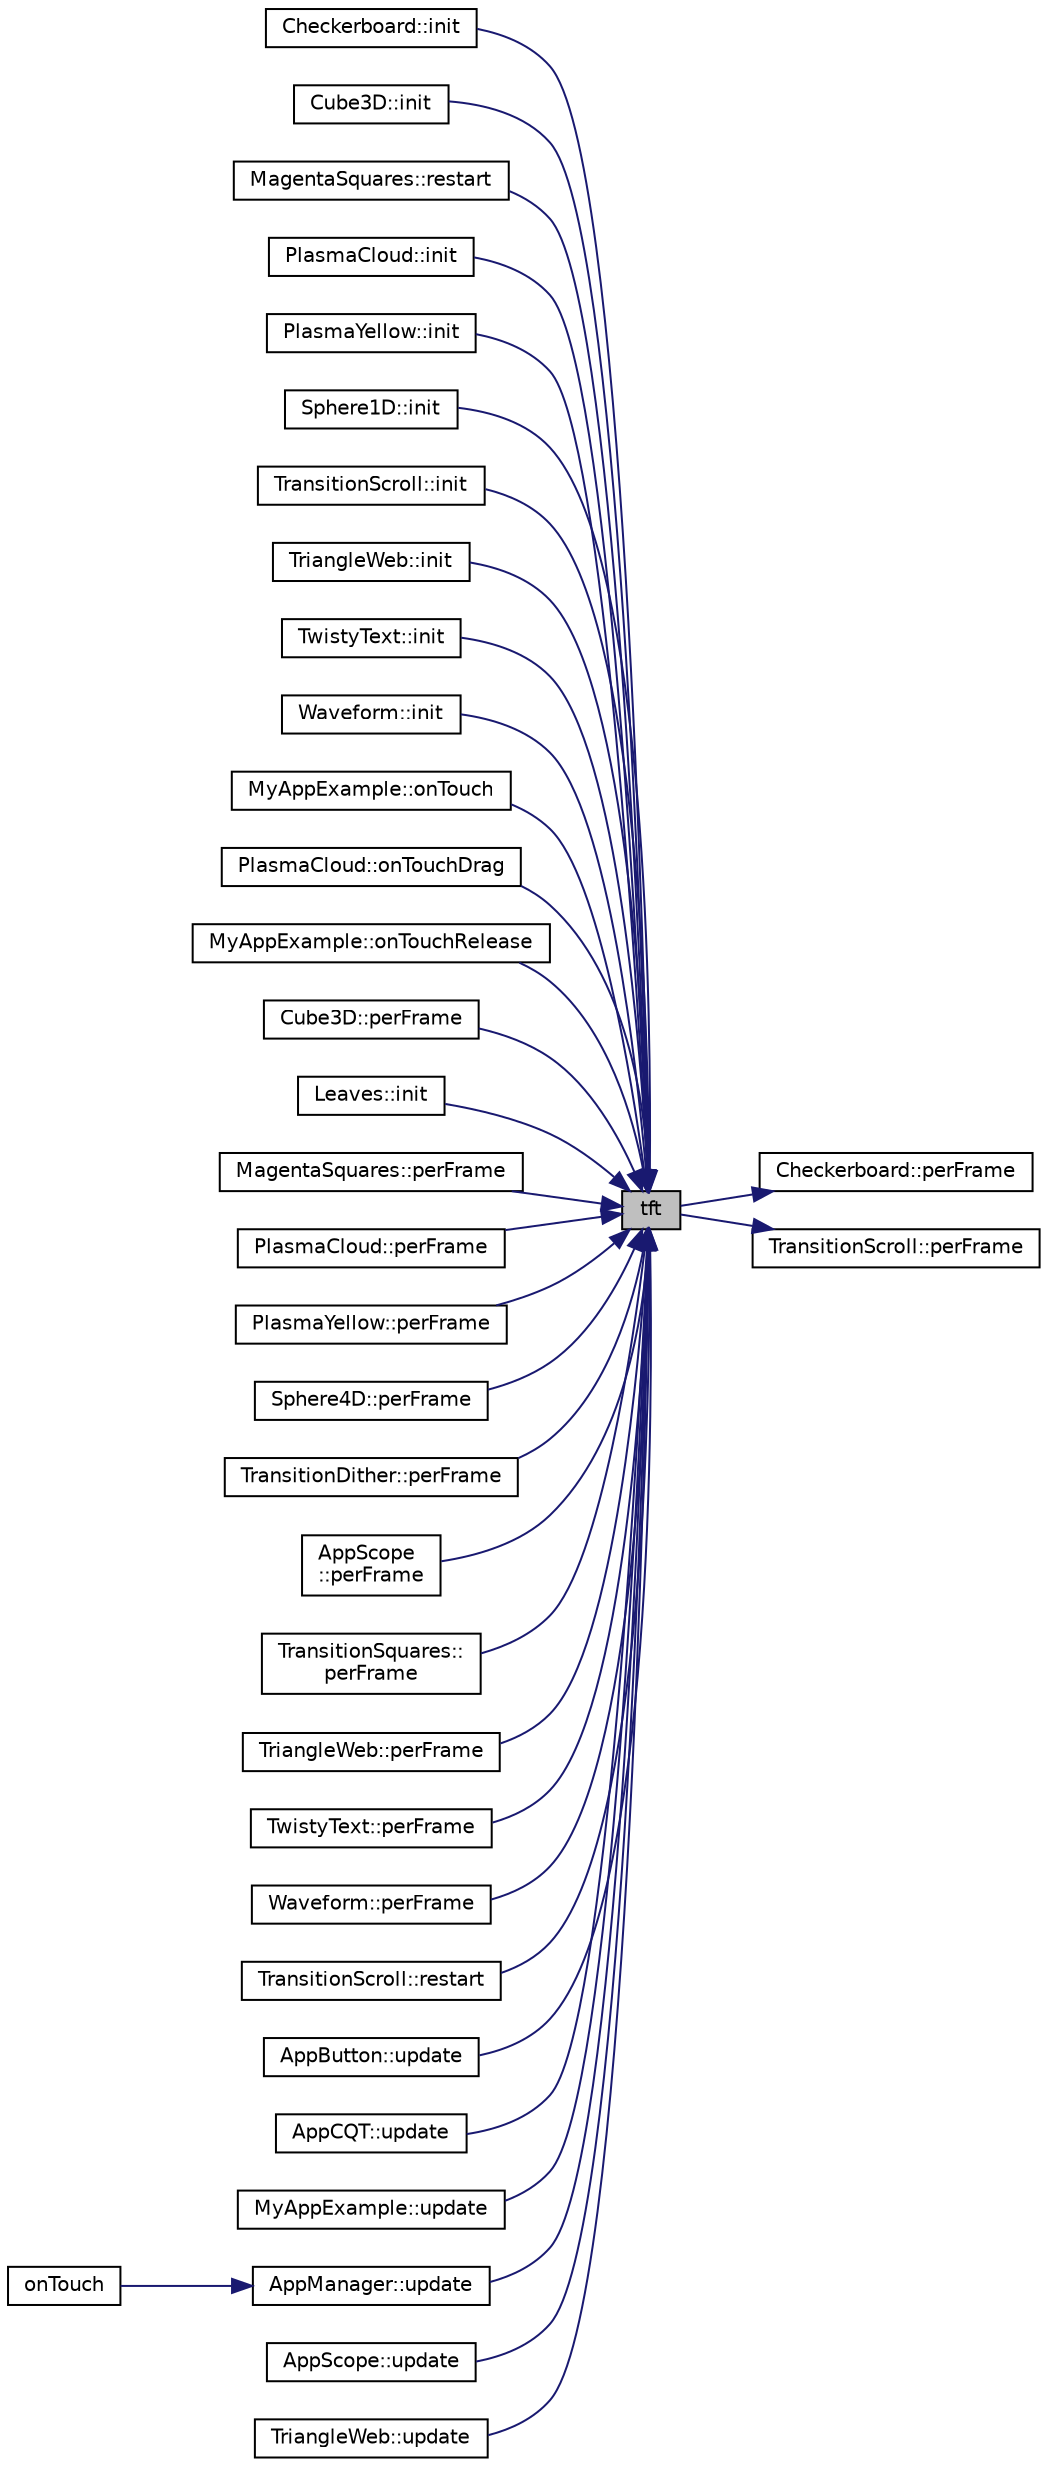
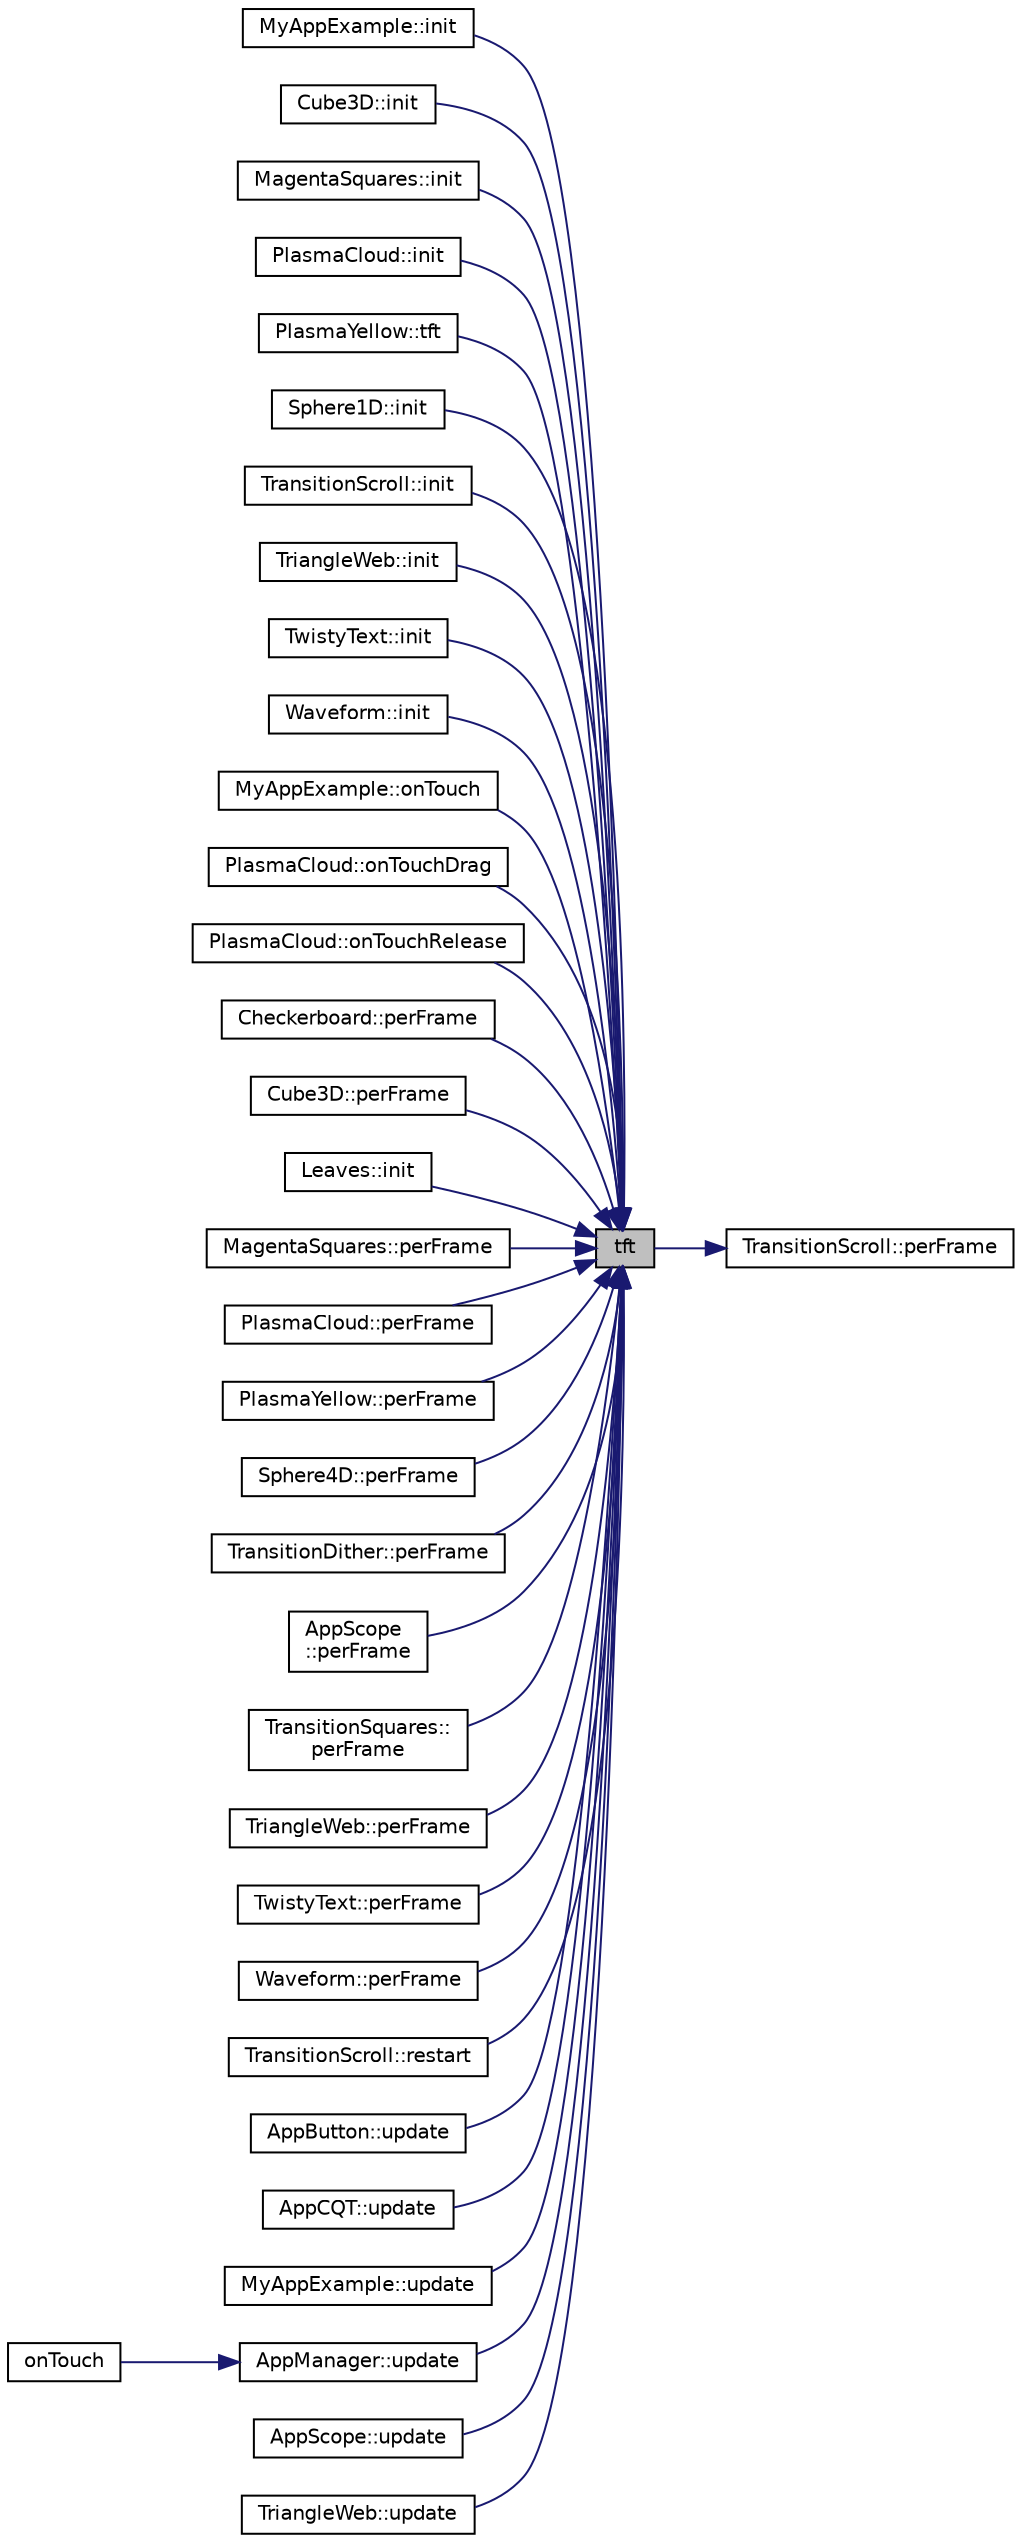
node "Checkerboard::init": label "Checkerboard::init" -> "MyAppExample::init"
node "MagentaSquares::restart": label "MagentaSquares::restart" -> "MagentaSquares::init"
node "PlasmaYellow::init": label "PlasmaYellow::init" -> "PlasmaYellow::tft"
node "MyAppExample::onTouchRelease": label "MyAppExample::onTouchRelease" -> "PlasmaCloud::onTouchRelease"
edge "tft" -> "Checkerboard::perFrame": reversed
